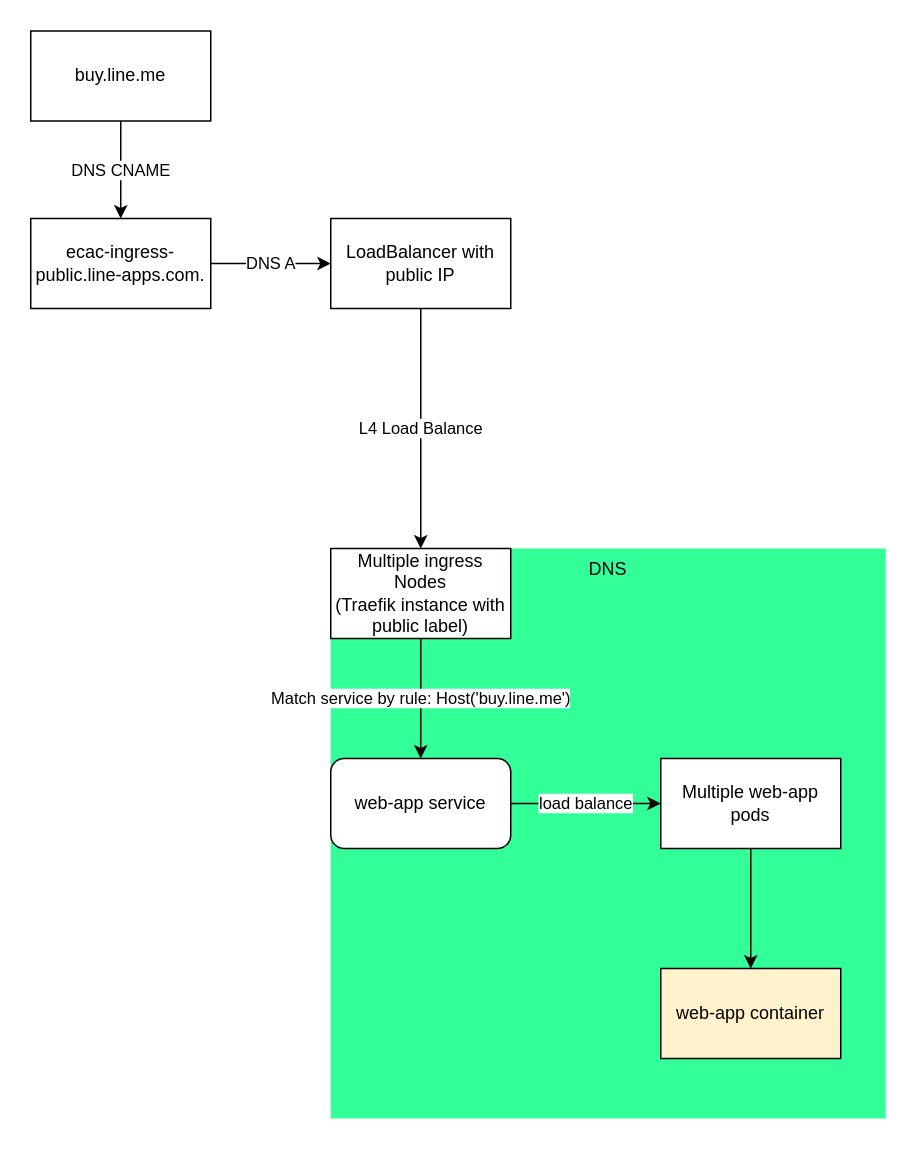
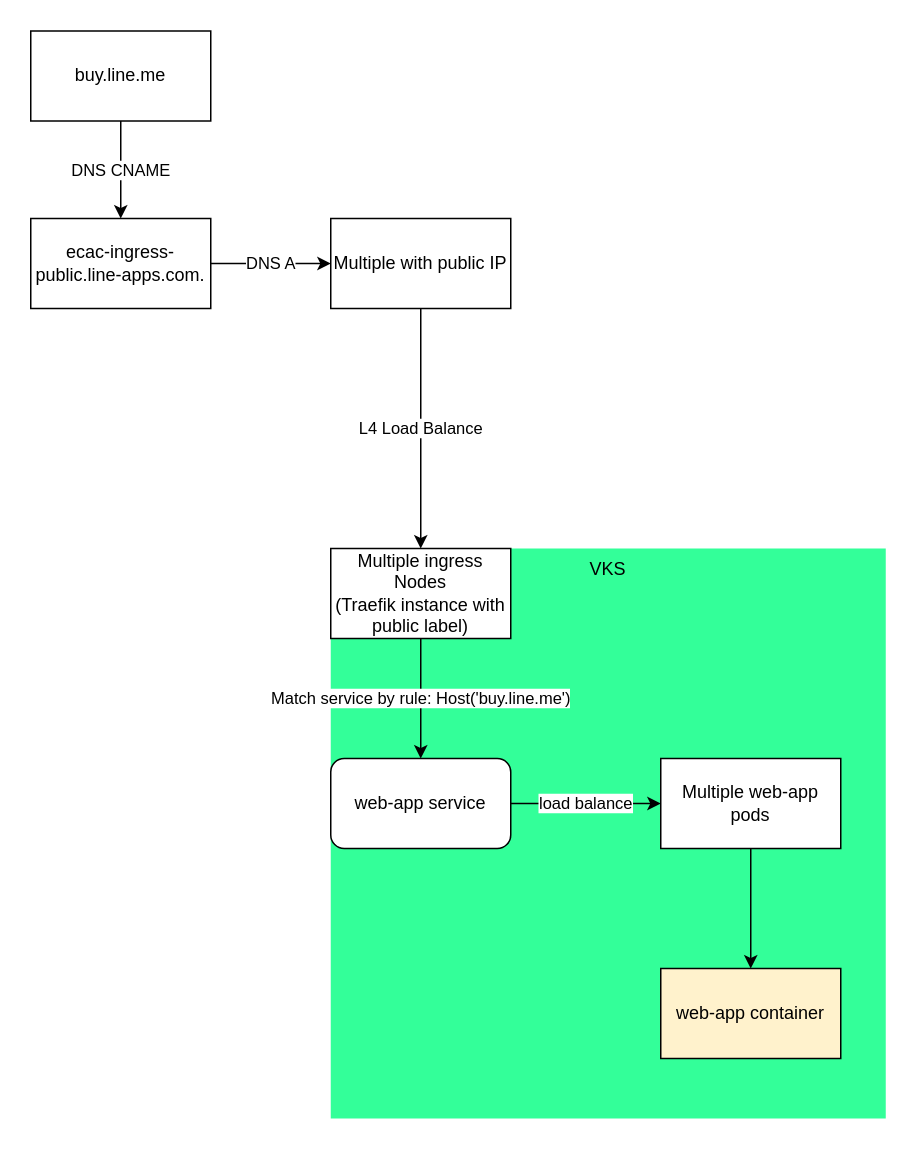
node "LoadBalancer with public IP": label "LoadBalancer with public IP" -> "Multiple with public IP"
node "DNS": label "DNS" -> "VKS"
